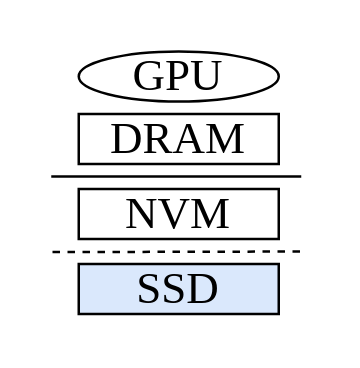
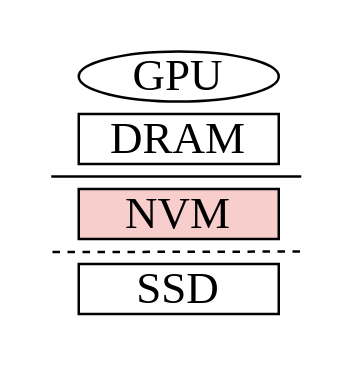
node "NVM": fillcolor #ffffff -> #f8cecc
node "SSD": fillcolor #dae8fc -> #ffffff
